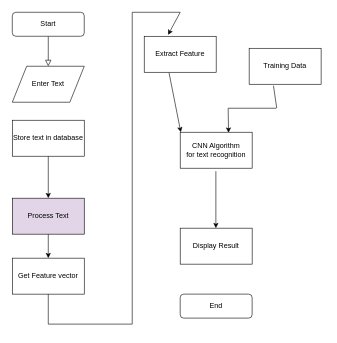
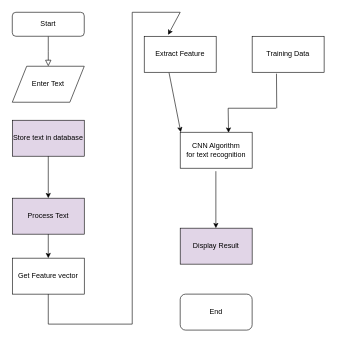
node "Training Data": moved (285, 66) -> (288, 54)
node "Store text in database": fillcolor #ffffff -> #e1d5e7
node "Display Result": fillcolor #ffffff -> #e1d5e7
node "End": size 72x24 -> 72x36
